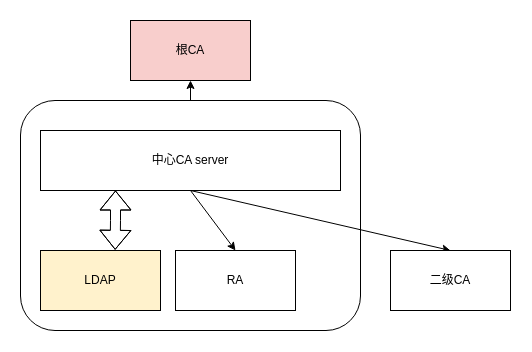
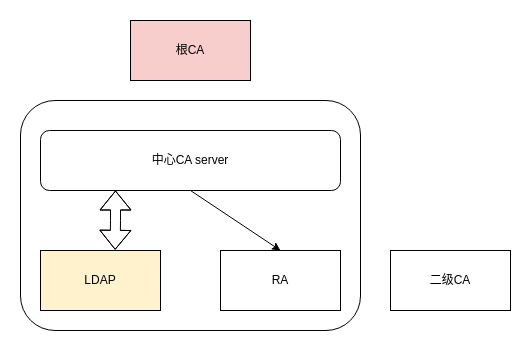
edge "根CA" -- "中心CA server": removed
node "中心CA server": shape rectangle -> rounded rectangle
edge "中心CA server" -> "二级CA": removed
node "RA": moved (236, 281) -> (281, 281)
